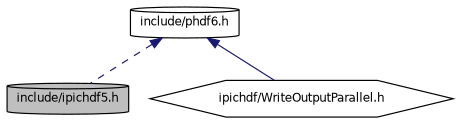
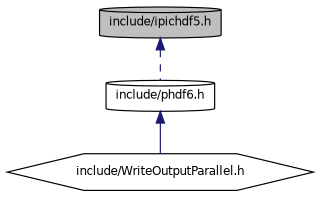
edge "include/ipichdf5.h" -> "include/phdf6.h": reversed
node "ipichdf/WriteOutputParallel.h": label "ipichdf/WriteOutputParallel.h" -> "include/WriteOutputParallel.h"
